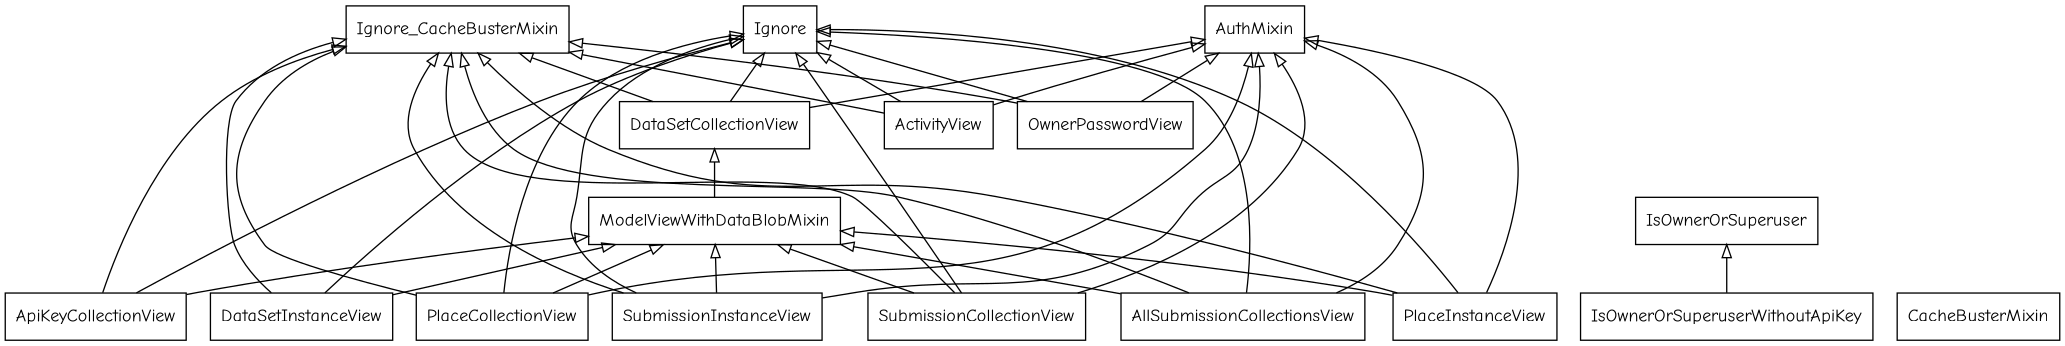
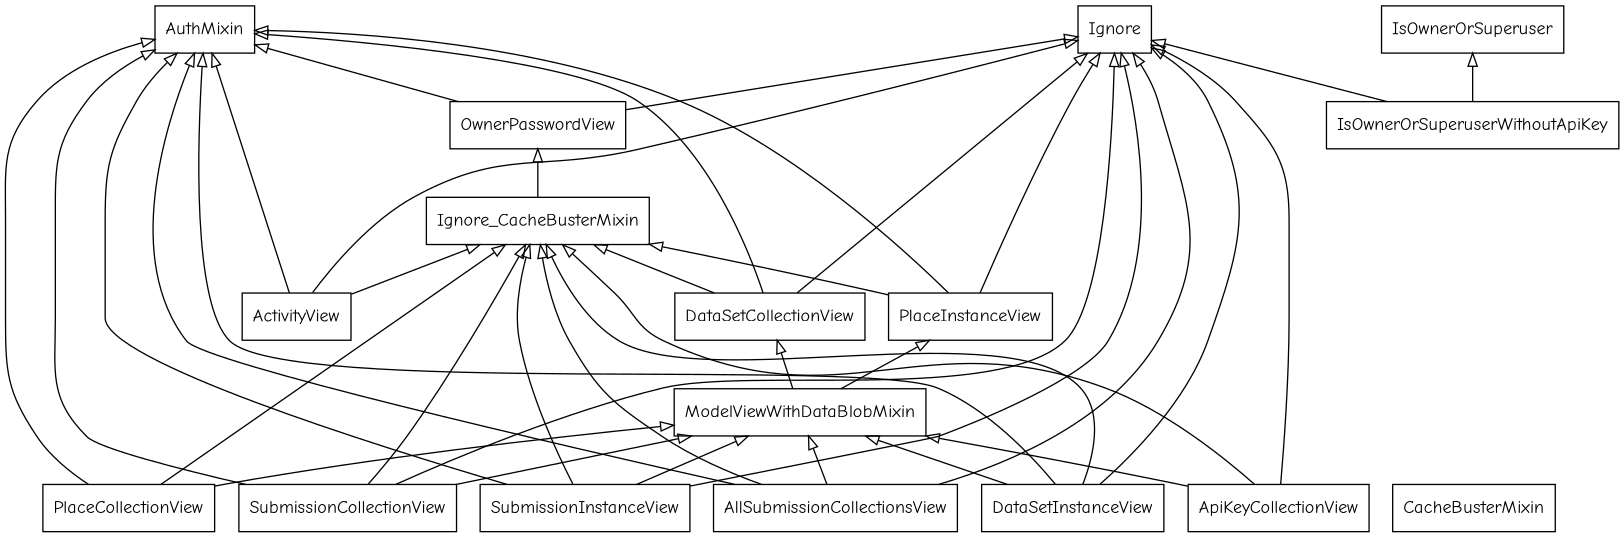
edge "OwnerPasswordView" -> "Ignore_CacheBusterMixin": reversed
edge "PlaceCollectionView" -> "Ignore": now "IsOwnerOrSuperuserWithoutApiKey" -> "Ignore"
edge "PlaceInstanceView" -> "ModelViewWithDataBlobMixin": reversed
edge "DataSetInstanceView" -> "AuthMixin": added
